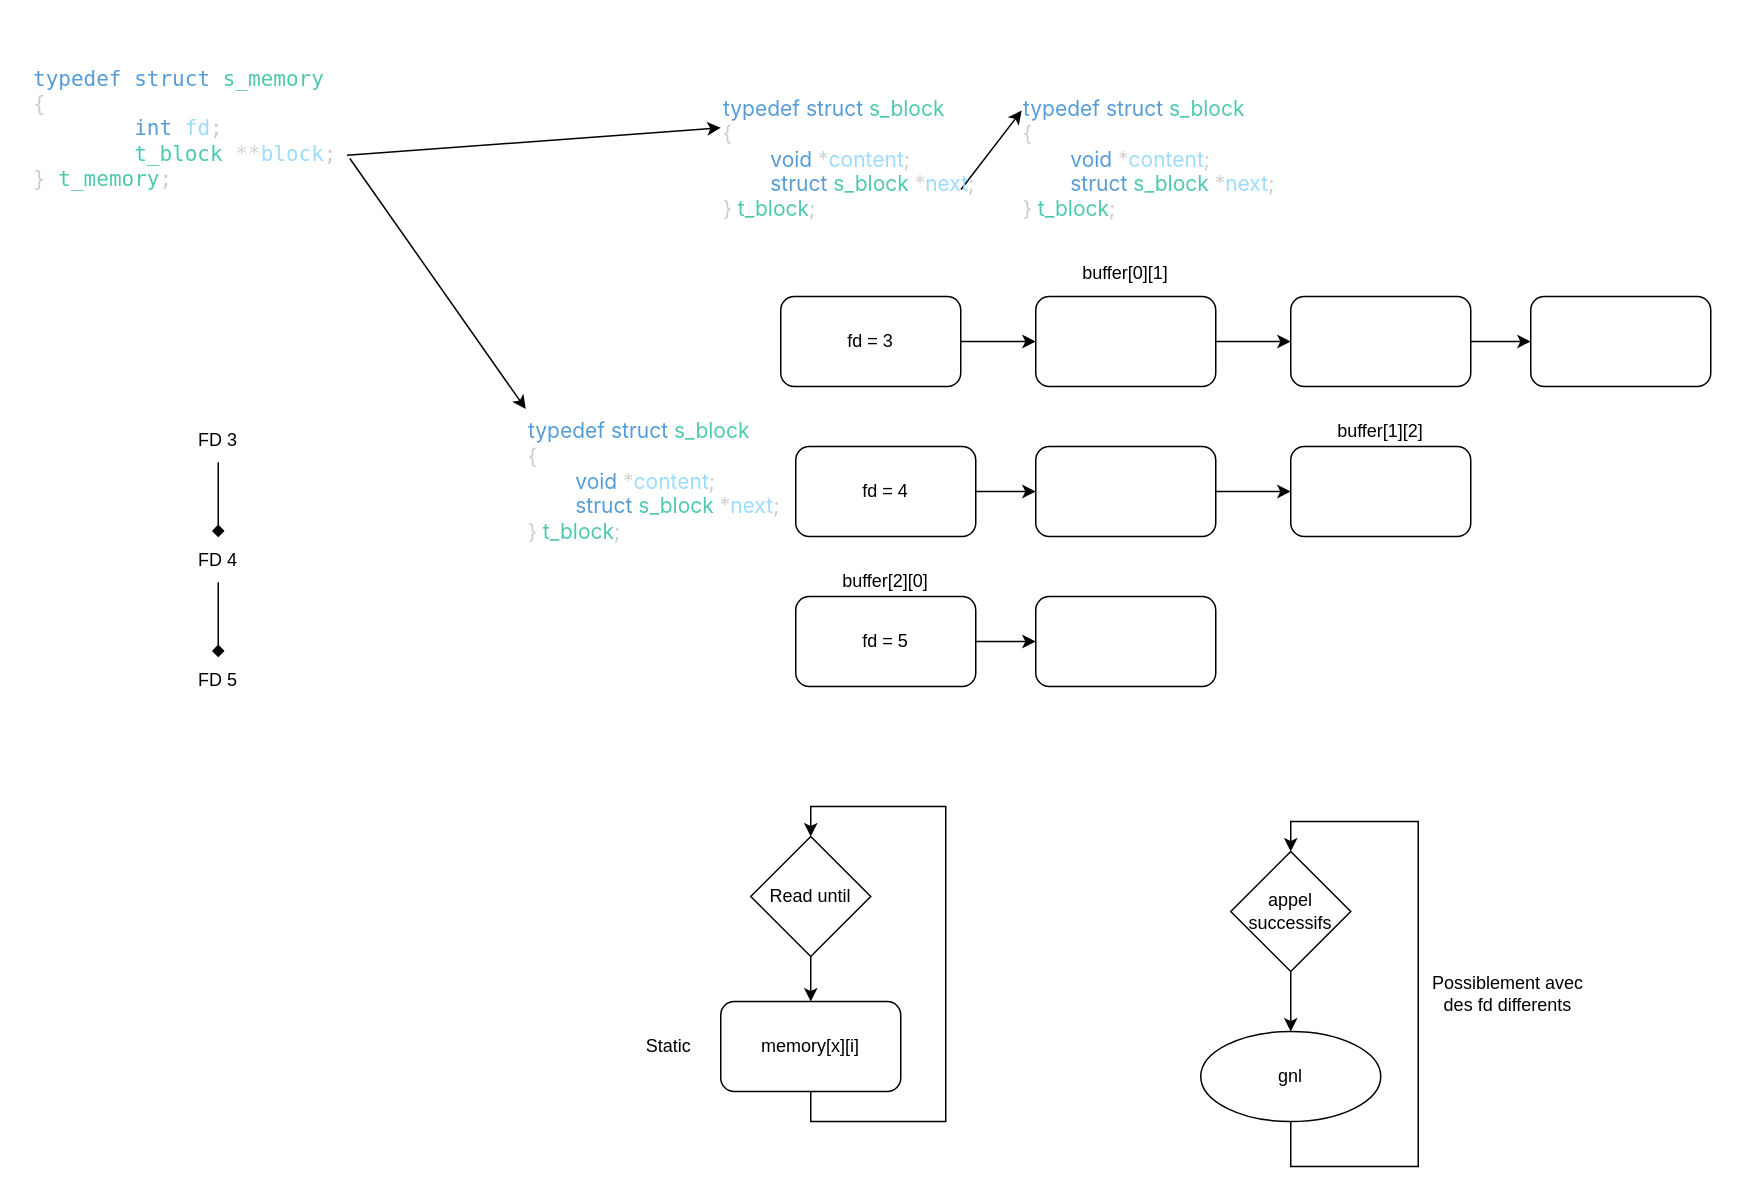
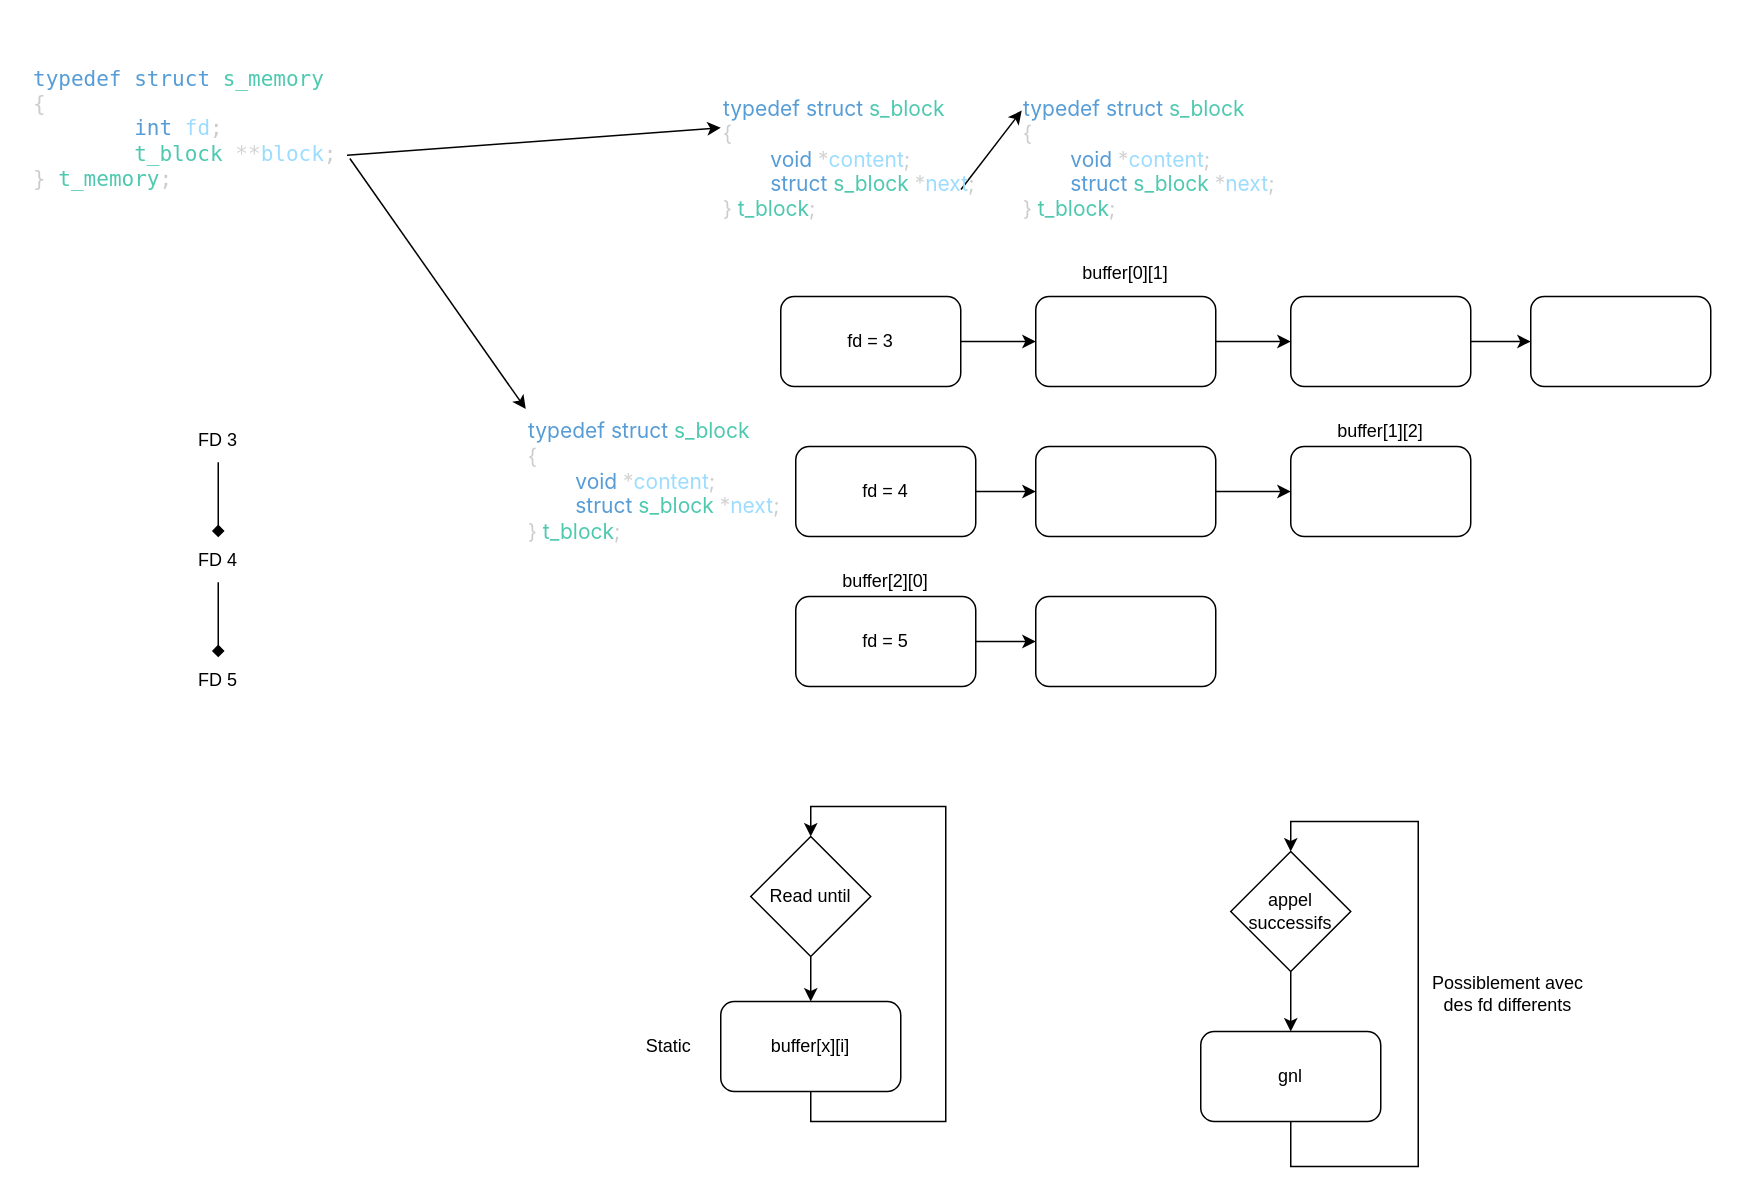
node "memory[x][i]": label "memory[x][i]" -> "buffer[x][i]"
node "gnl": shape ellipse -> rounded rectangle
